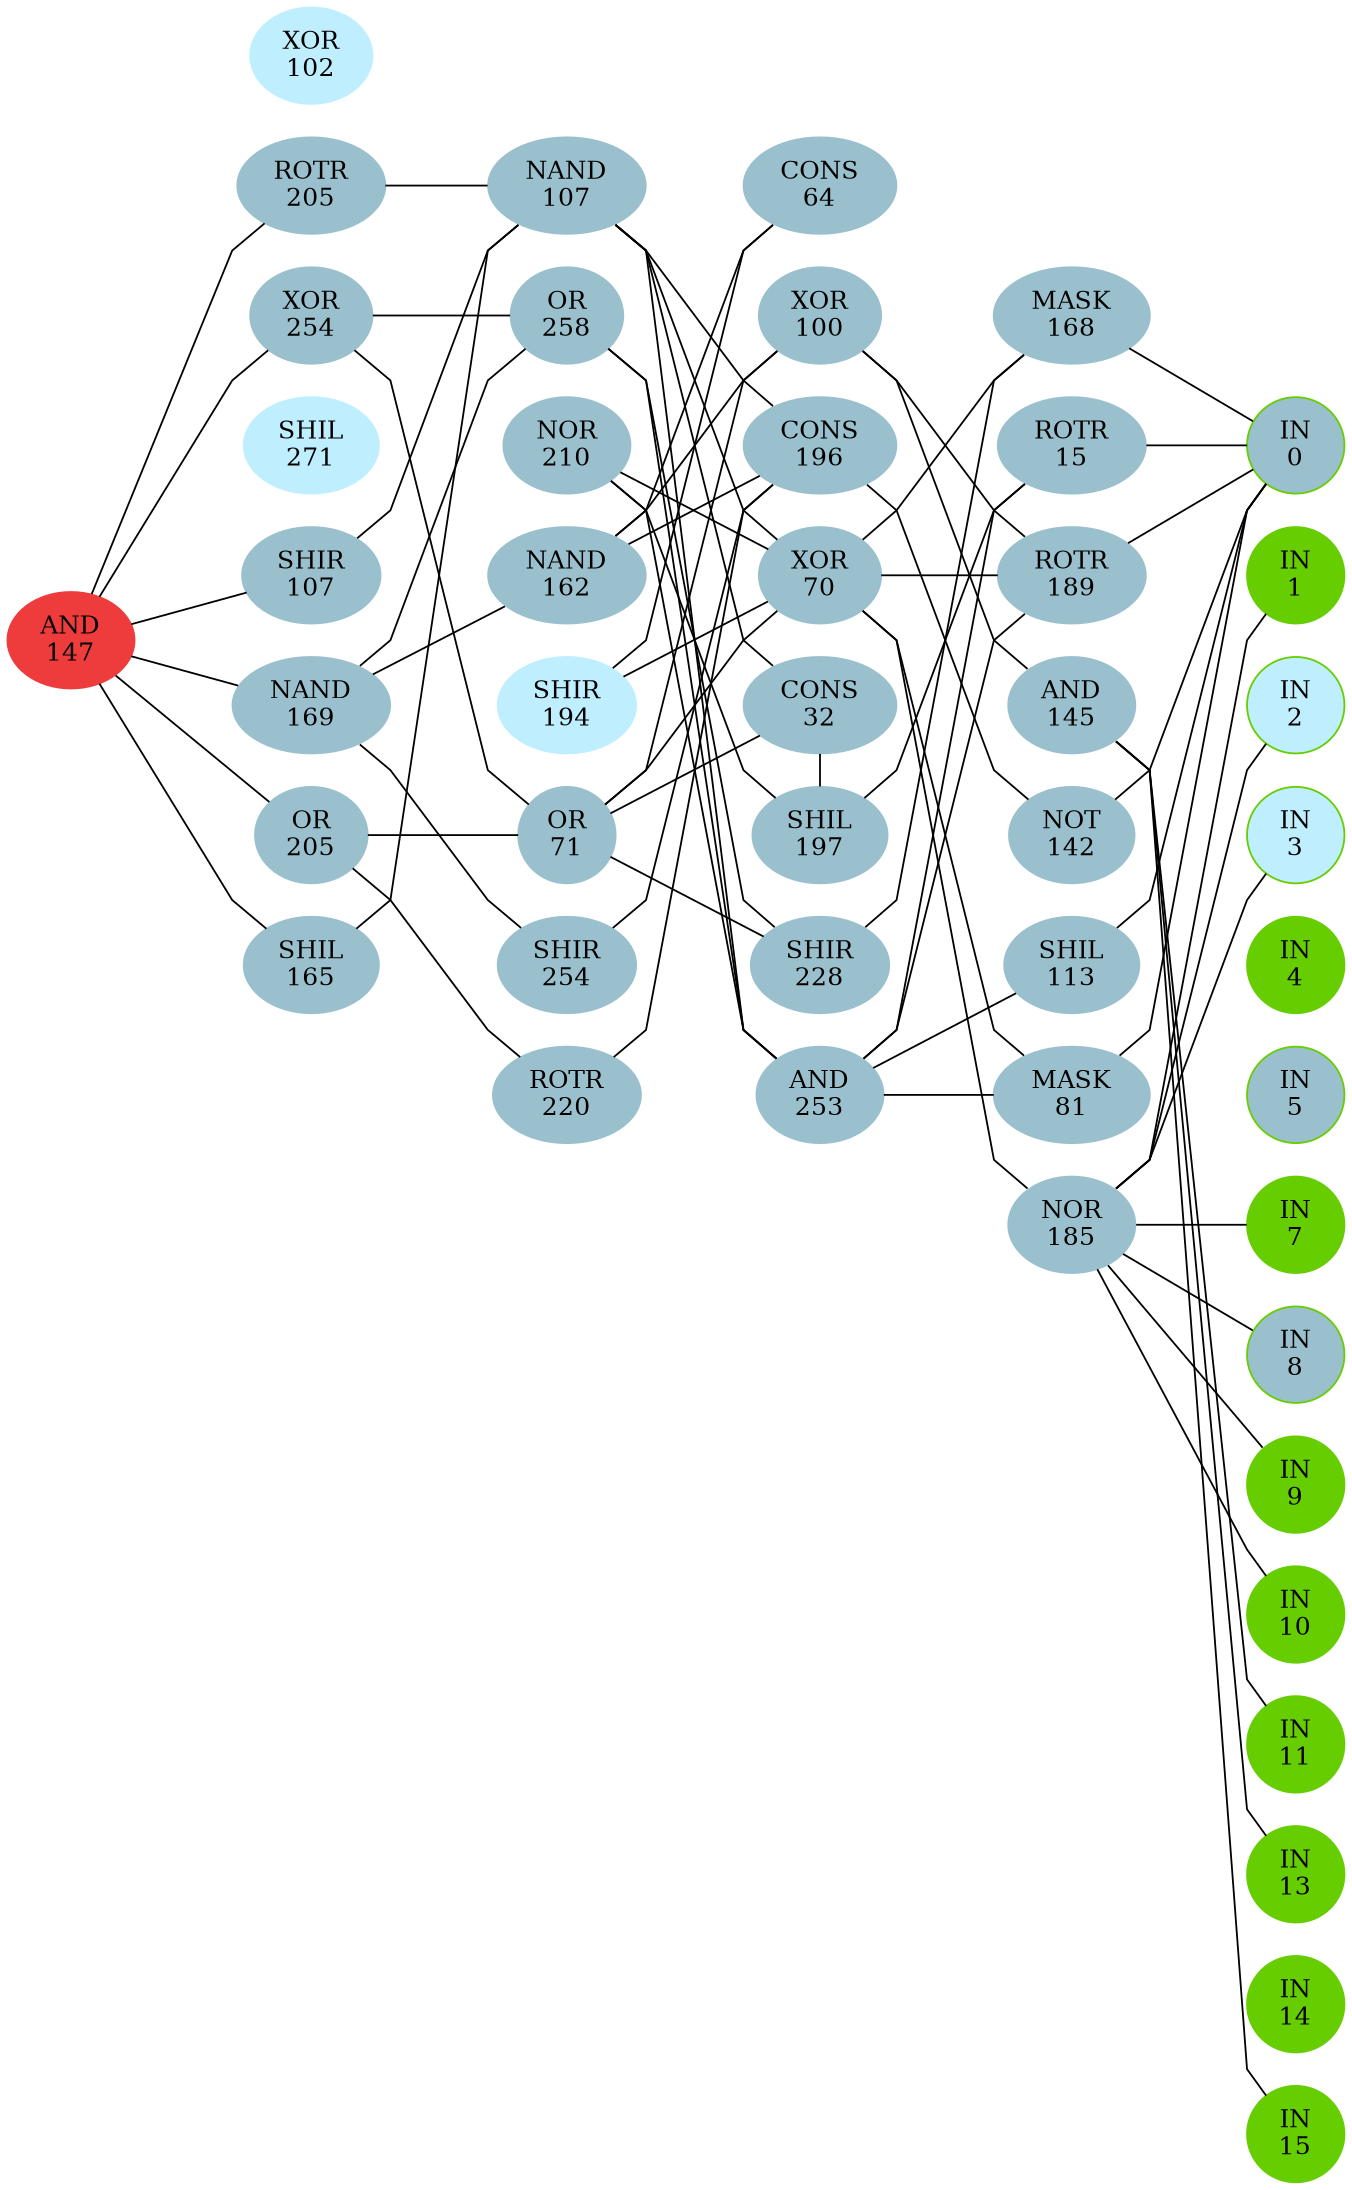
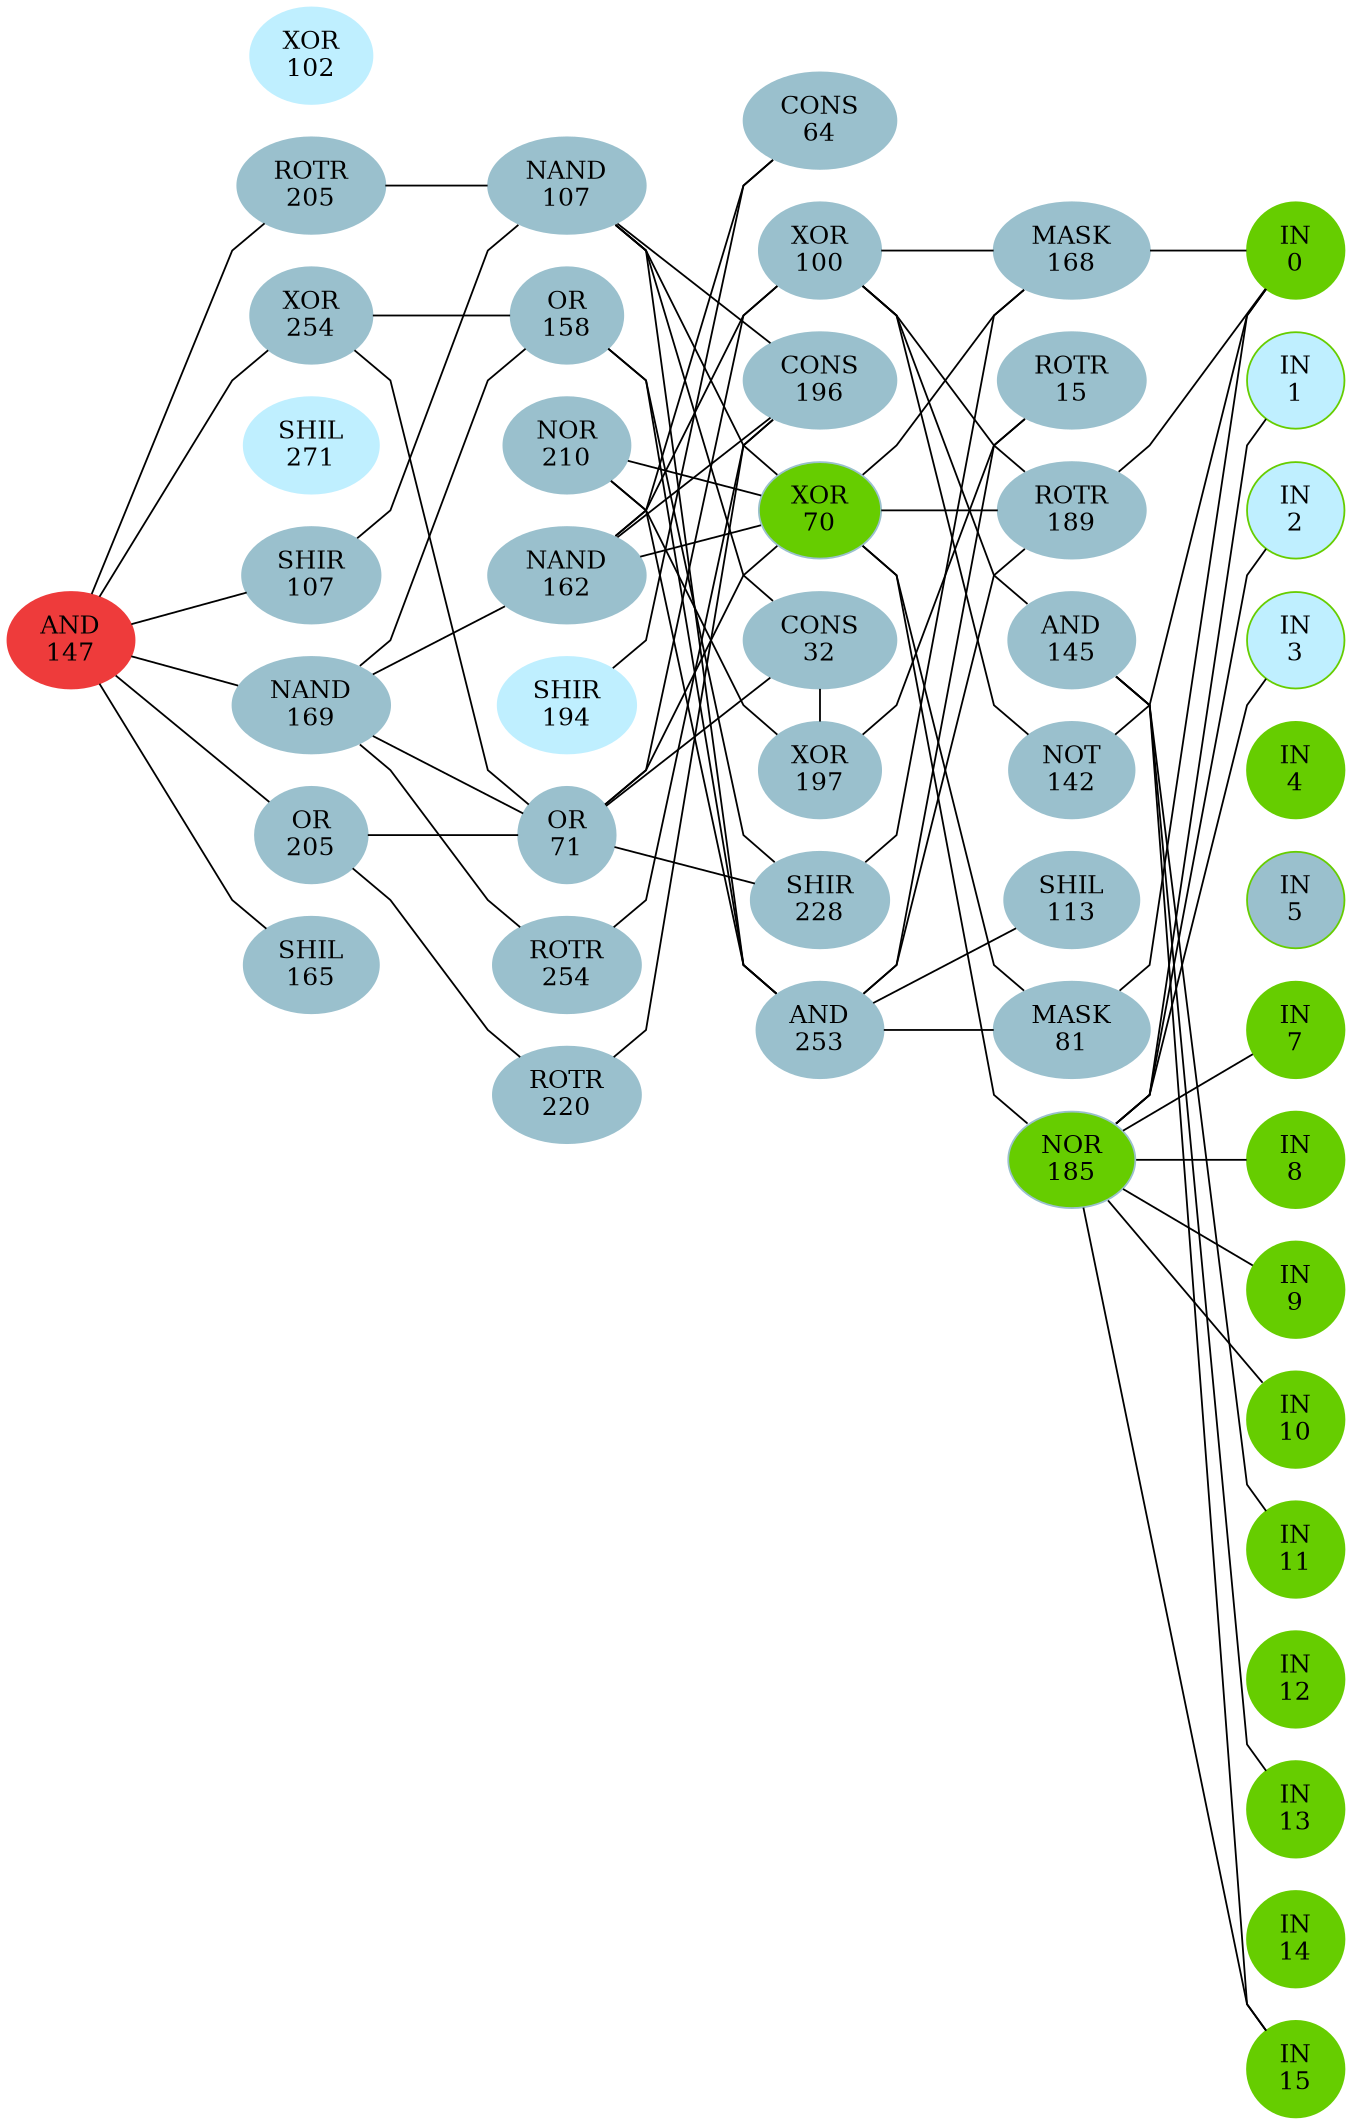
edge "XOR 100" -- "MASK 168": added
node "OR 258": label "OR 258" -> "OR 158"
edge "ROTR 15" -- "IN 0": removed
node "IN 0": fillcolor lightblue3 -> chartreuse3
node "XOR 70": fillcolor lightblue3 -> chartreuse3
node "IN 1": fillcolor chartreuse3 -> lightblue1
edge "NAND 107" -- "SHIL 165": removed
edge "XOR 70" -- "SHIR 194": now "XOR 70" -- "NAND 162"
edge "CONS 196" -- "NOT 142": now "XOR 100" -- "NOT 142"
edge "IN 0" -- "SHIL 113": removed
edge "NAND 169" -- "OR 71": added
node "SHIL 197": label "SHIL 197" -> "XOR 197"
node "SHIR 254": label "SHIR 254" -> "ROTR 254"
node "NOR 185": fillcolor lightblue3 -> chartreuse3
node "IN 8": fillcolor lightblue3 -> chartreuse3
edge "NOR 185" -- "IN 15": added
node "IN 12": added
